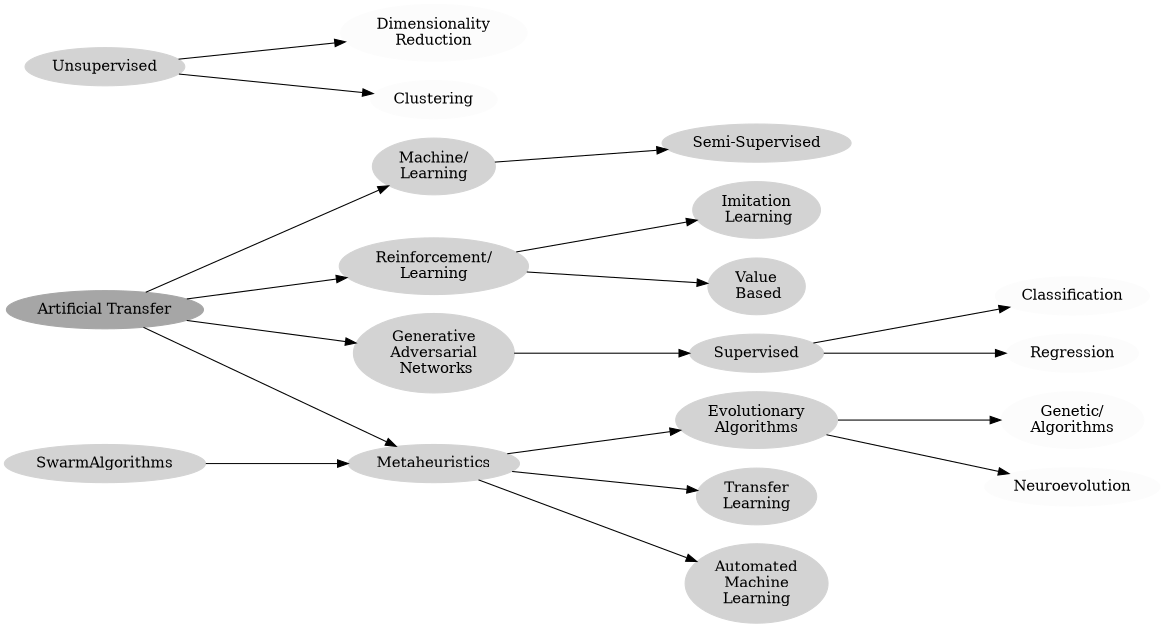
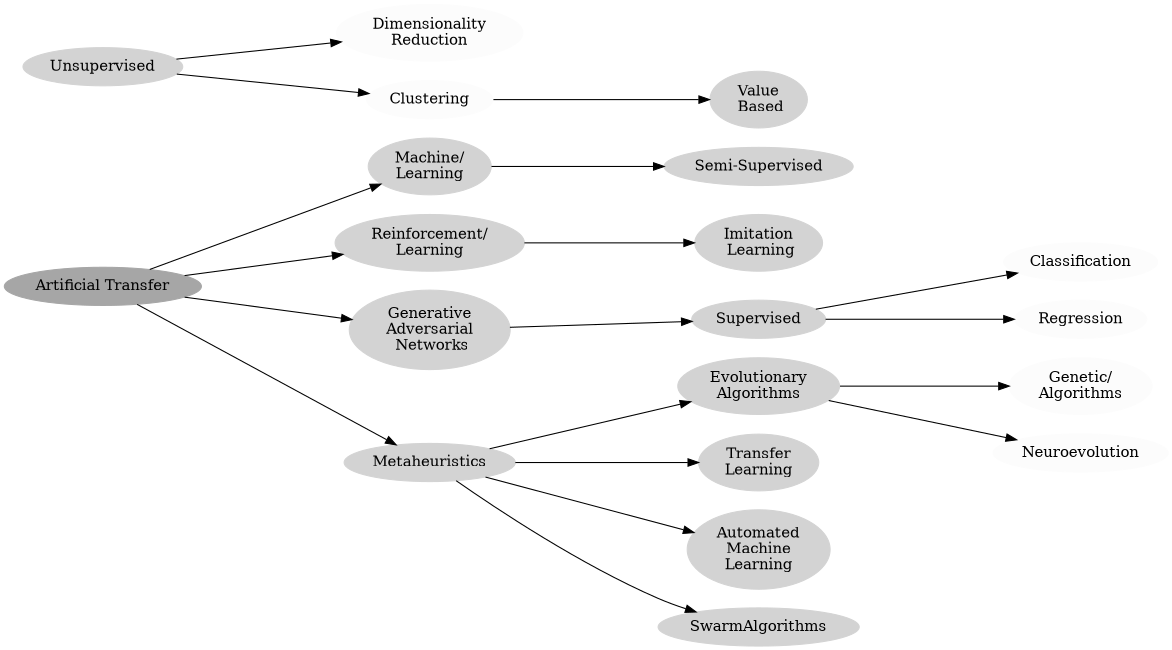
edge "Reinforcement/ Learning" -> "Value Based": now "Clustering" -> "Value Based"
edge "SwarmAlgorithms" -> "Metaheuristics": reversed
